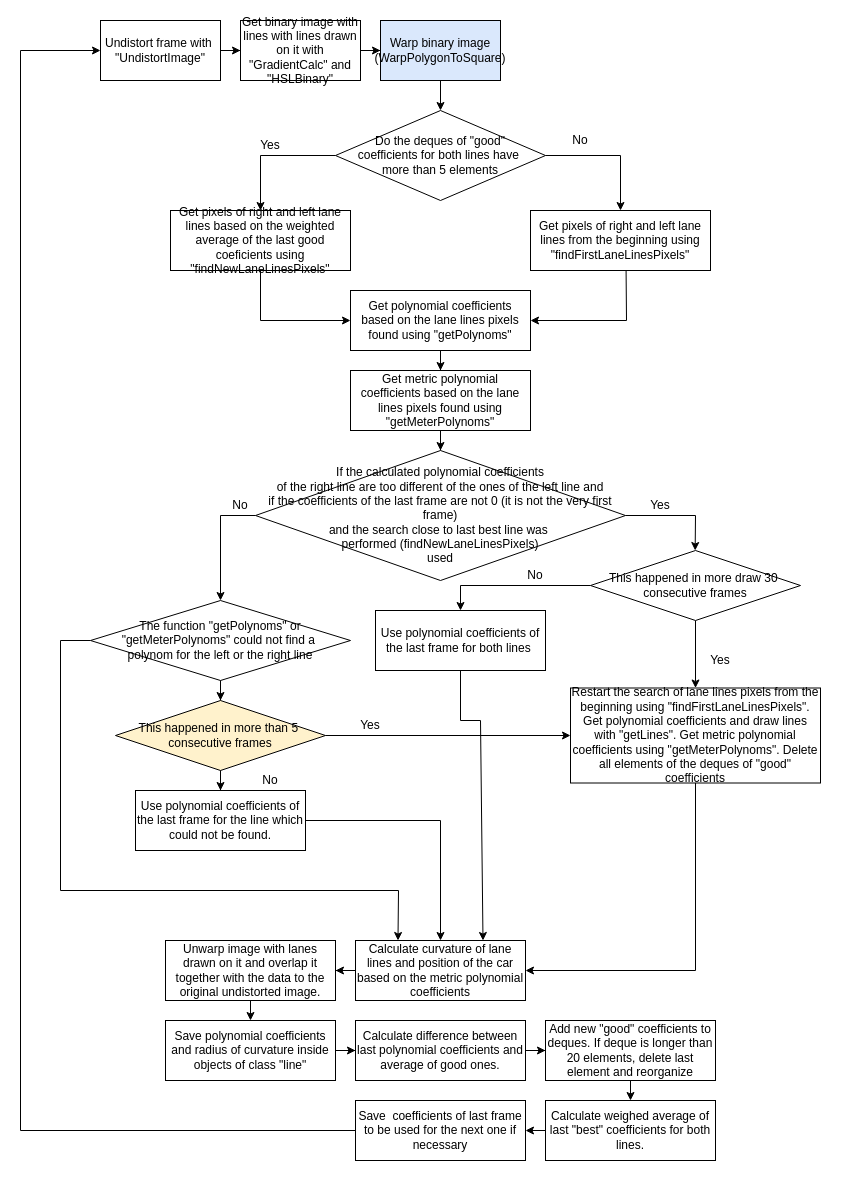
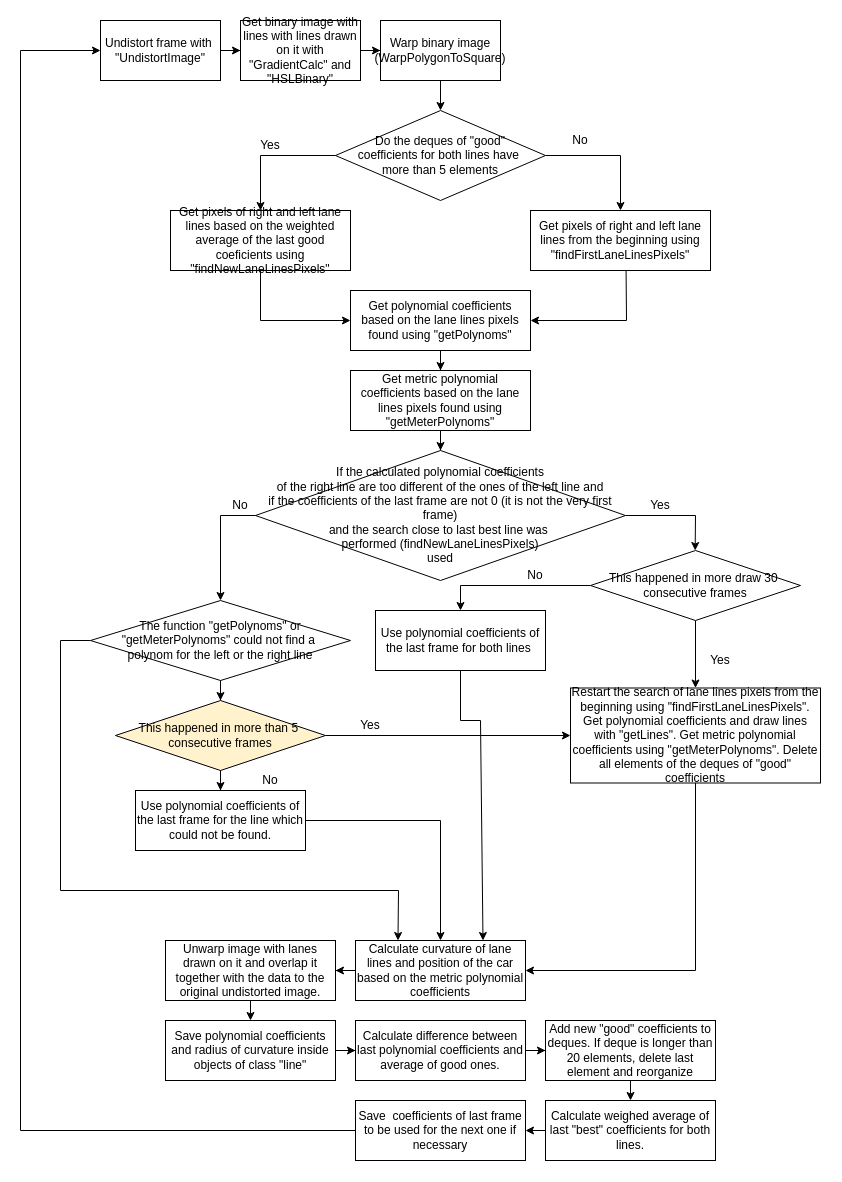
node "Warp binary image (WarpPolygonToSquare)": fillcolor #dae8fc -> #ffffff
